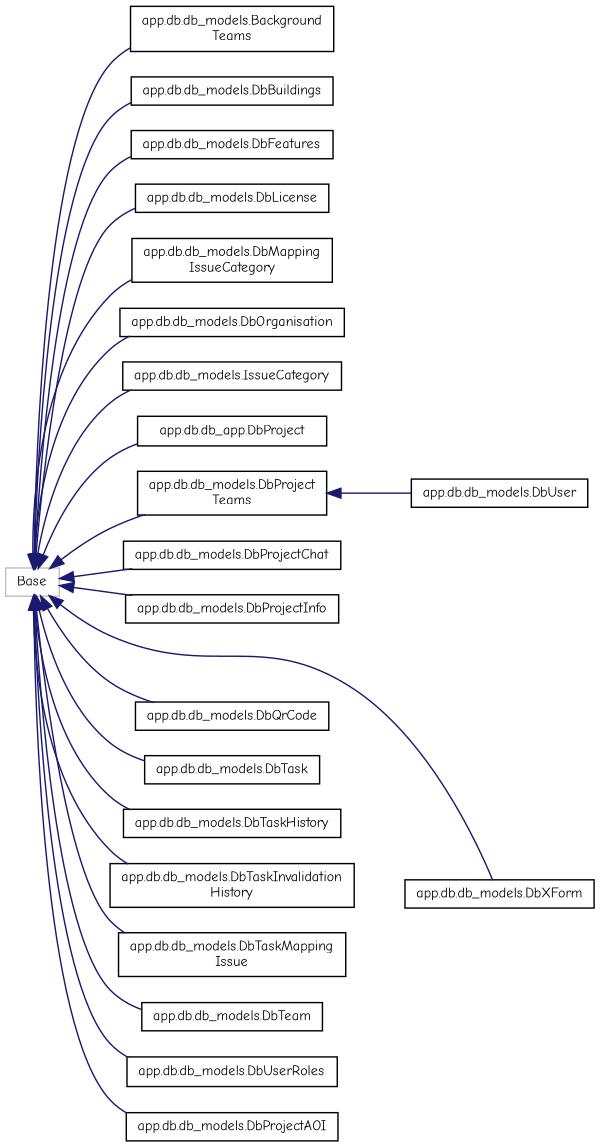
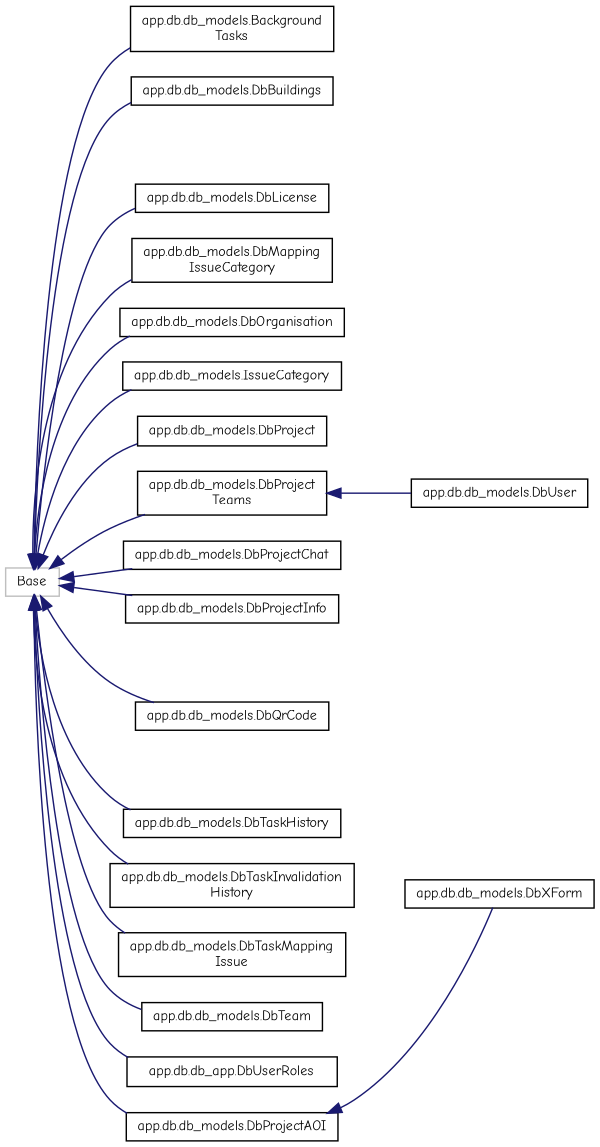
node "app.db.db_models.Background Teams": label "app.db.db_models.Background Teams" -> "app.db.db_models.Background Tasks"
node "app.db.db_models.DbFeatures": removed
node "app.db.db_app.DbProject": label "app.db.db_app.DbProject" -> "app.db.db_models.DbProject"
edge "app.db.db_models.DbXForm" -> "Base": now "app.db.db_models.DbXForm" -> "app.db.db_models.DbProjectAOI"
node "app.db.db_models.DbTask": removed
node "app.db.db_models.DbUserRoles": label "app.db.db_models.DbUserRoles" -> "app.db.db_app.DbUserRoles"
